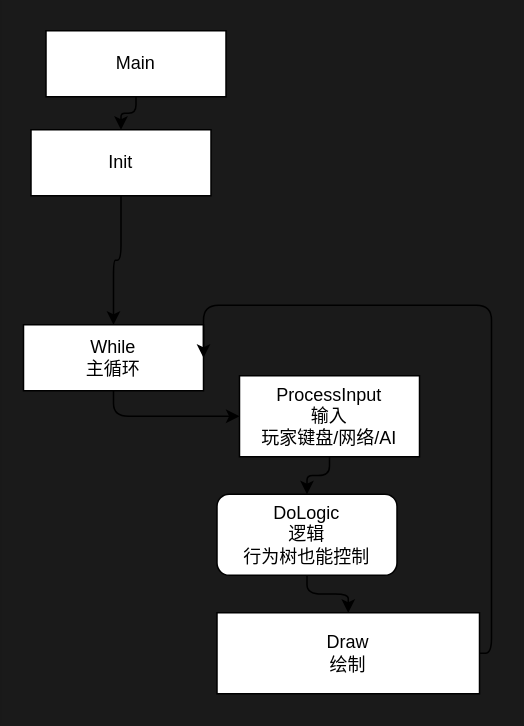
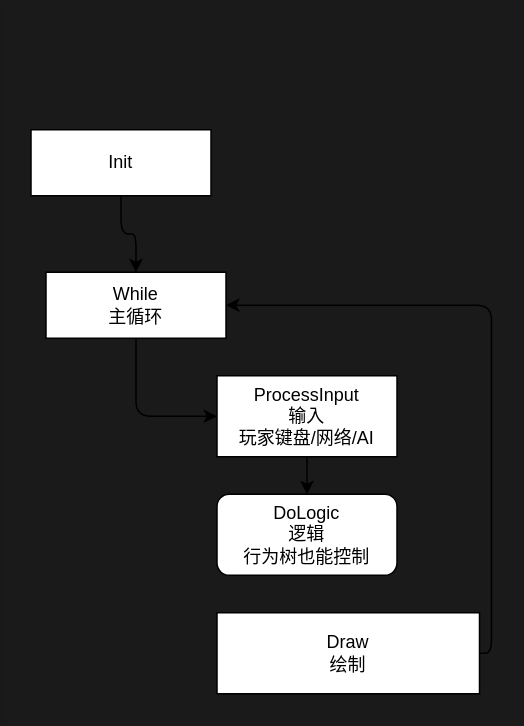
node "Main": removed
edge "Main" -> "Init": removed
node "While 主循环": moved (113, 358) -> (136, 305)
node "ProcessInput 输入 玩家键盘/网络/AI": moved (329, 416) -> (307, 416)
edge "DoLogic 逻辑 行为树也能控制" -> "Draw 绘制": removed
